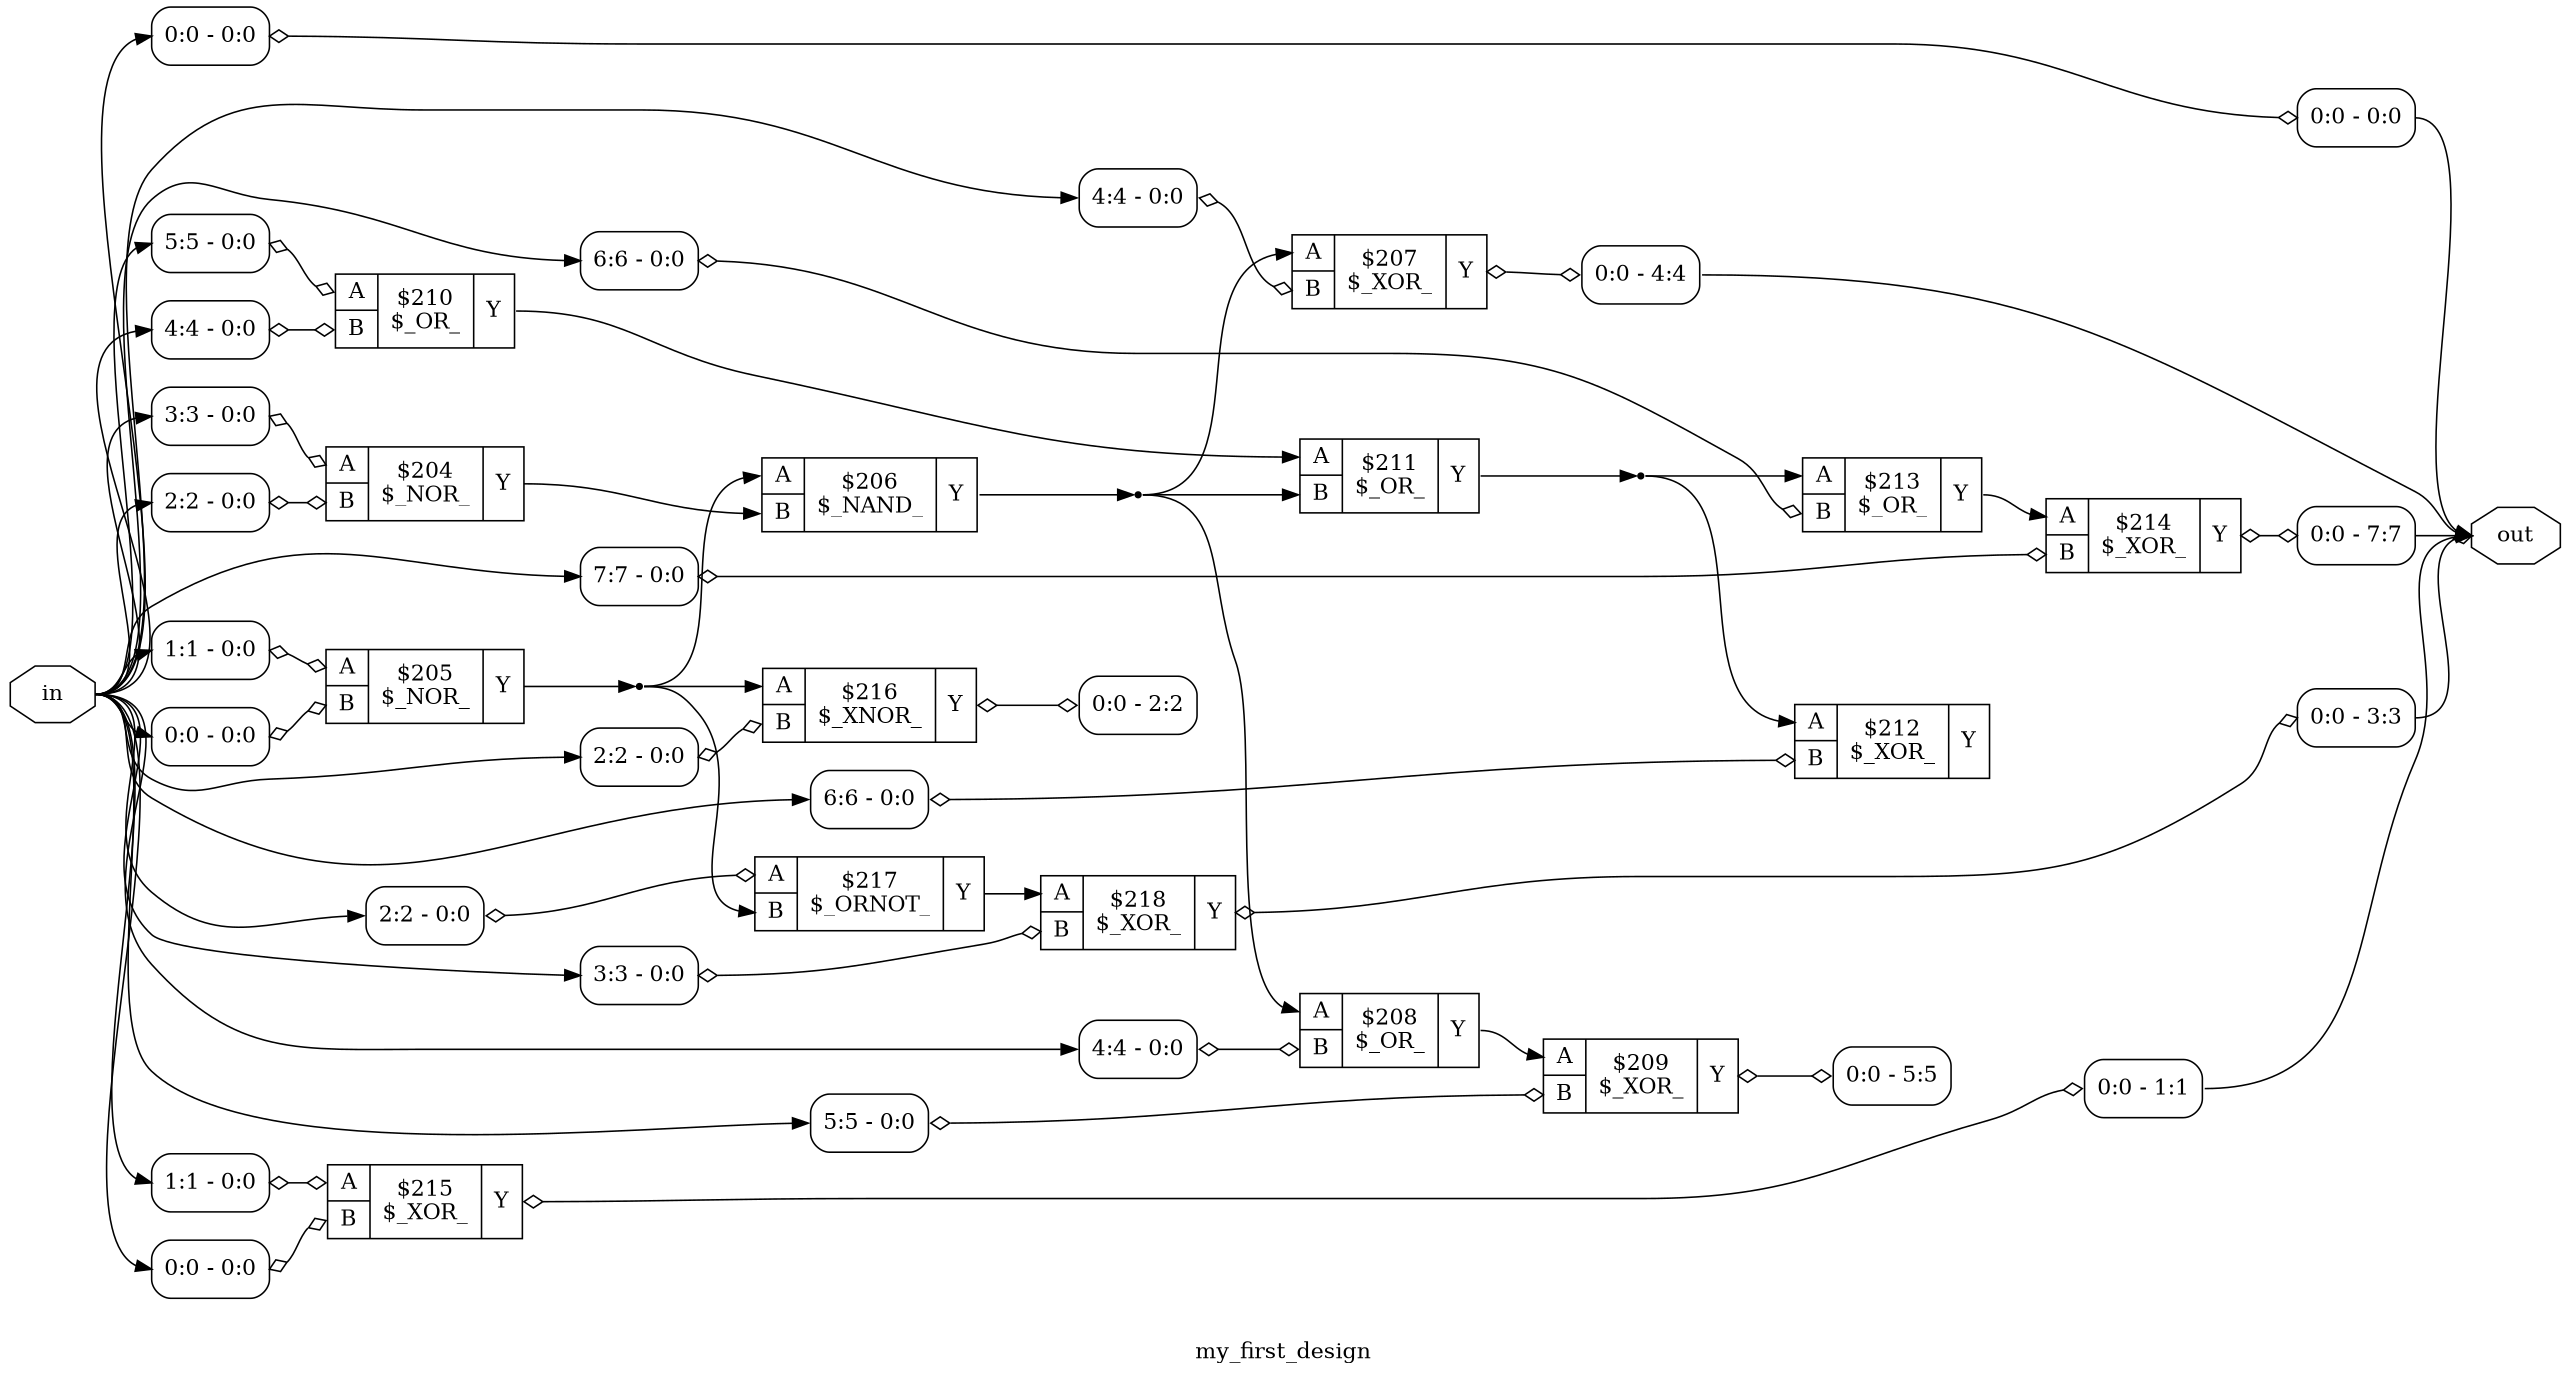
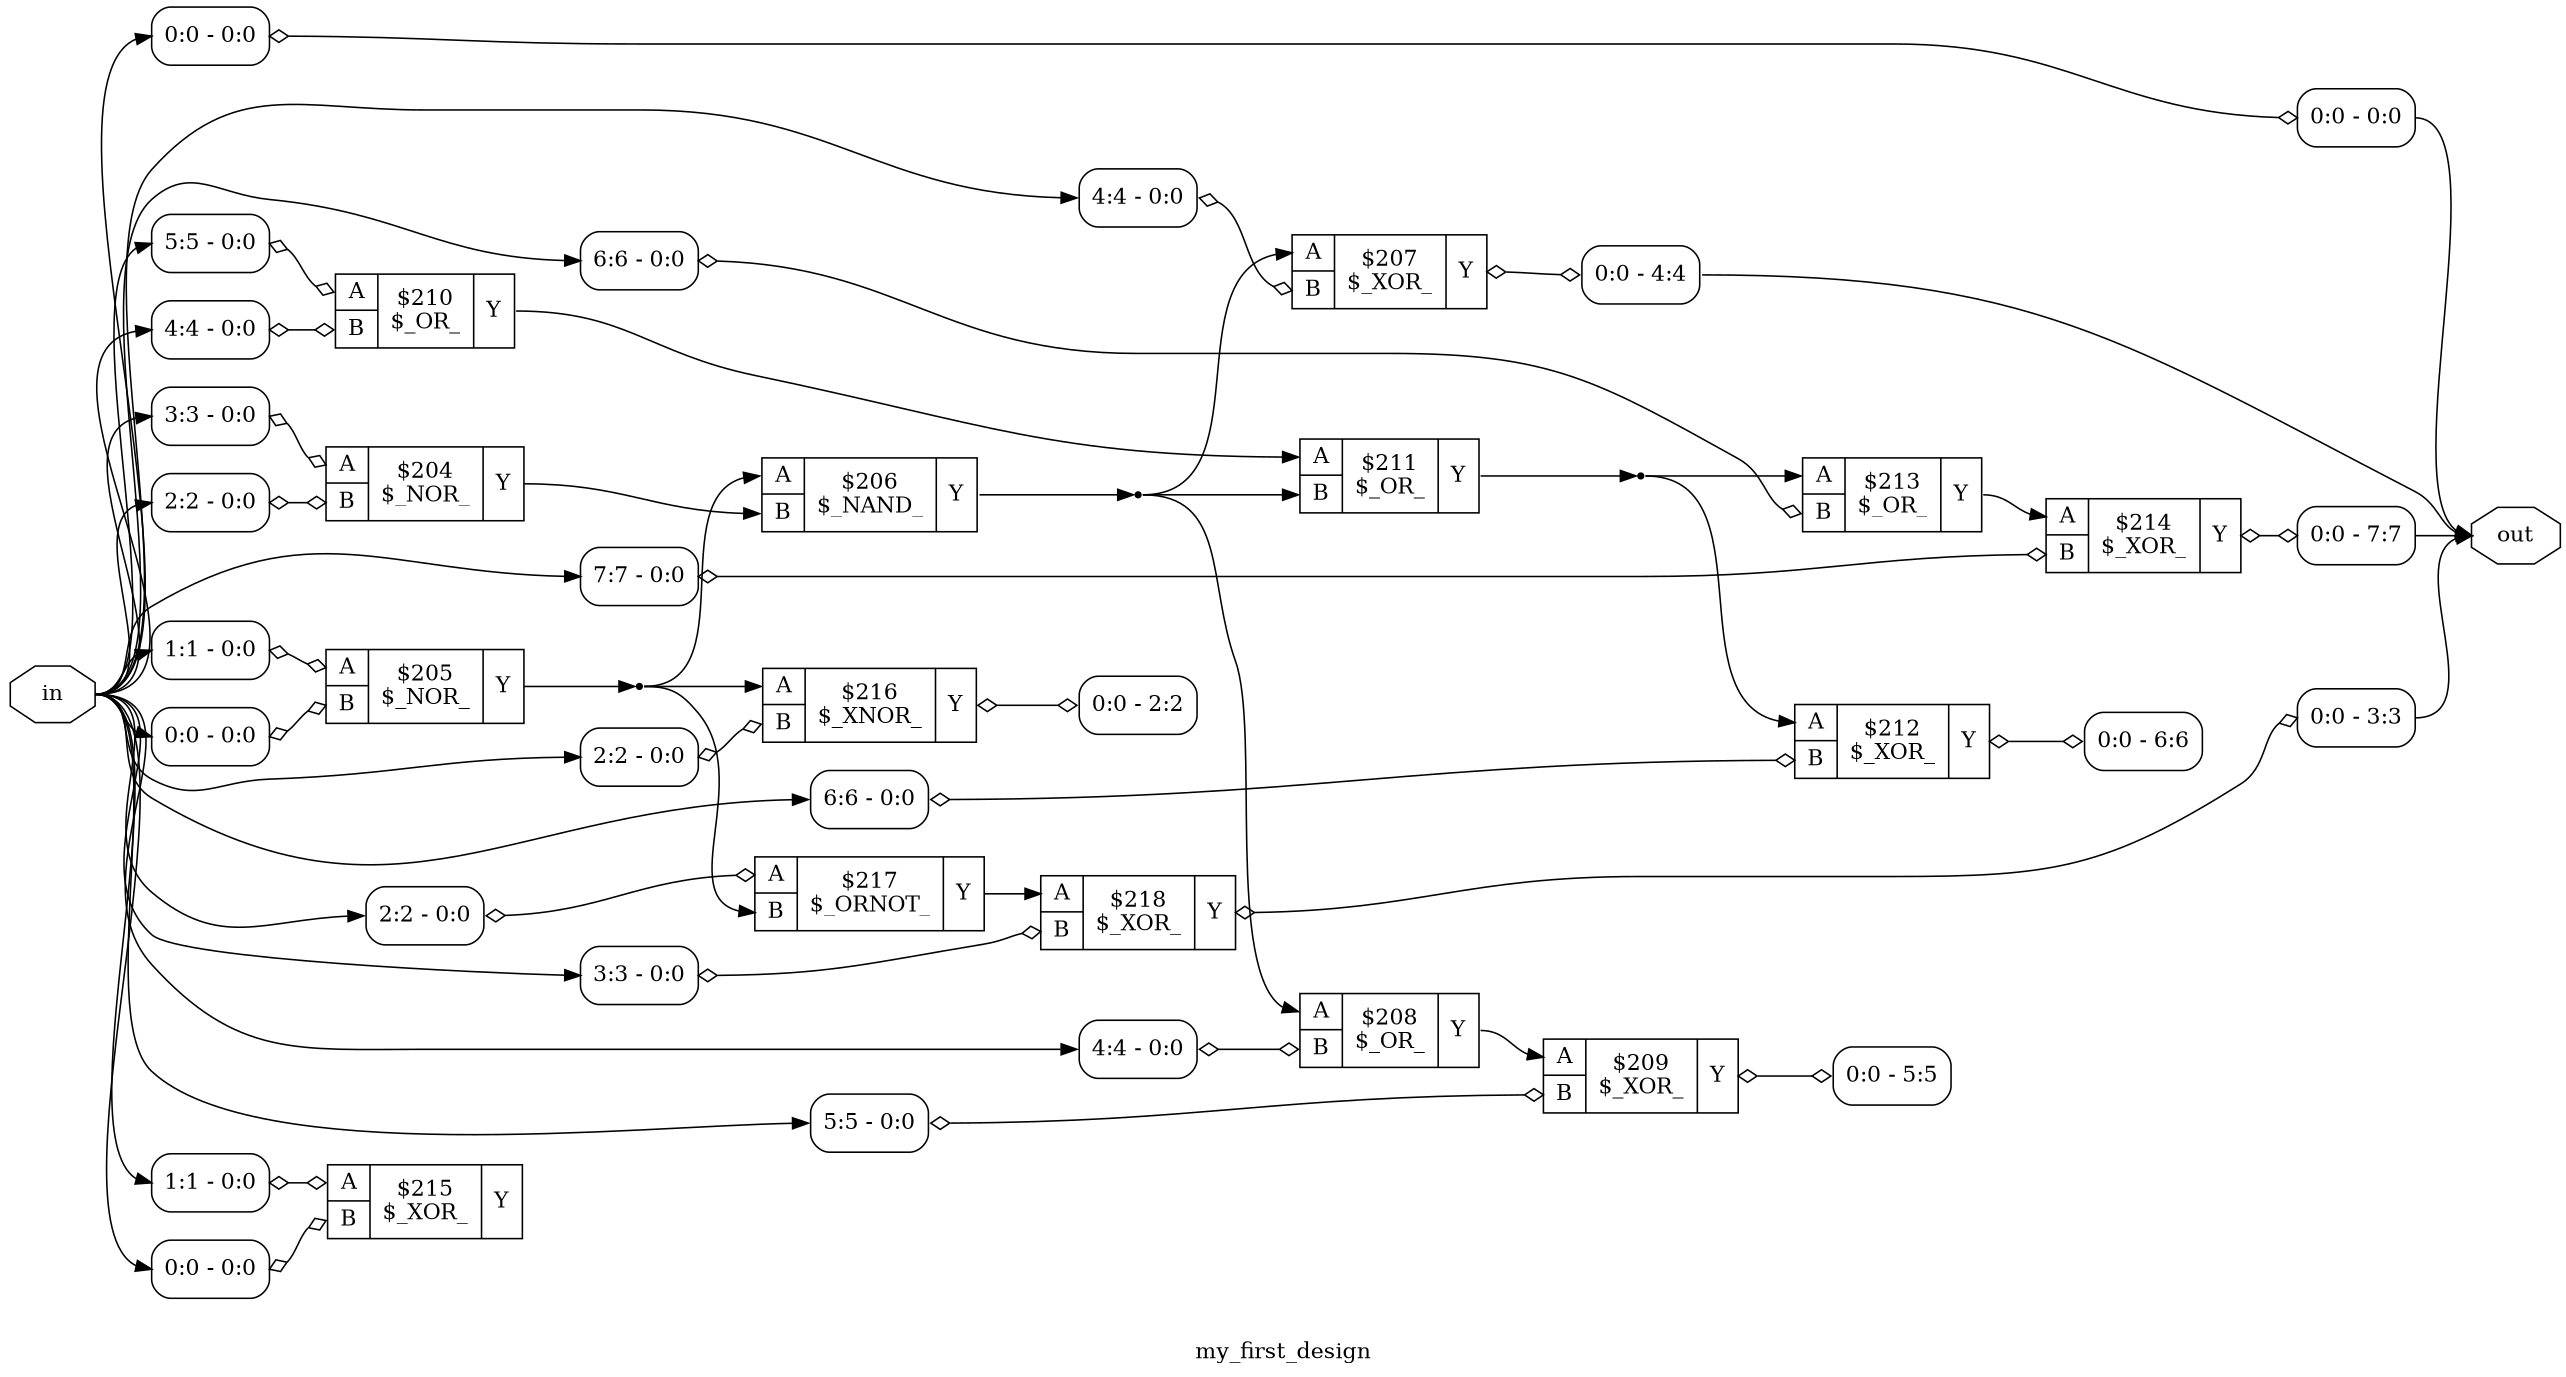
edge "0:0 - 3:3" -> "out": arrowhead odiamond -> normal
node "0:0 - 6:6": added
node "0:0 - 1:1": removed
